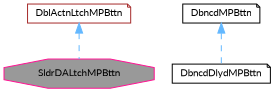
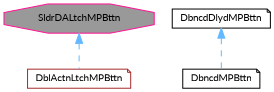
edge "SldrDALtchMPBttn" -> "DblActnLtchMPBttn": reversed
edge "DbncdDlydMPBttn" -> "DbncdMPBttn": reversed
